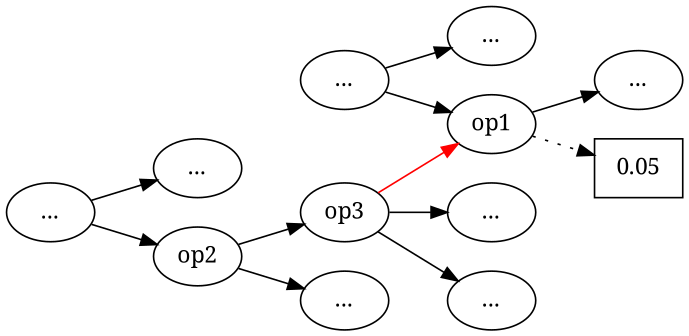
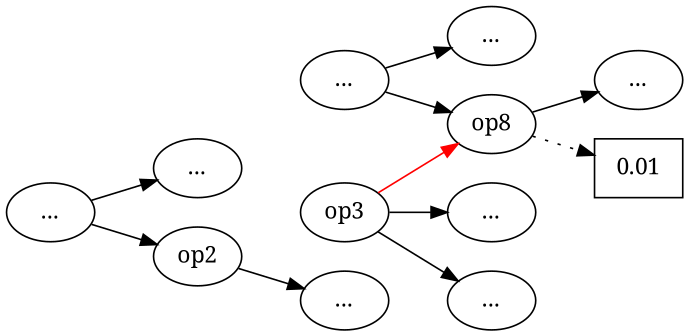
node "op1": label "op1" -> "op8"
node "0.05": label "0.05" -> "0.01"
edge "op2" -> "op3": removed
